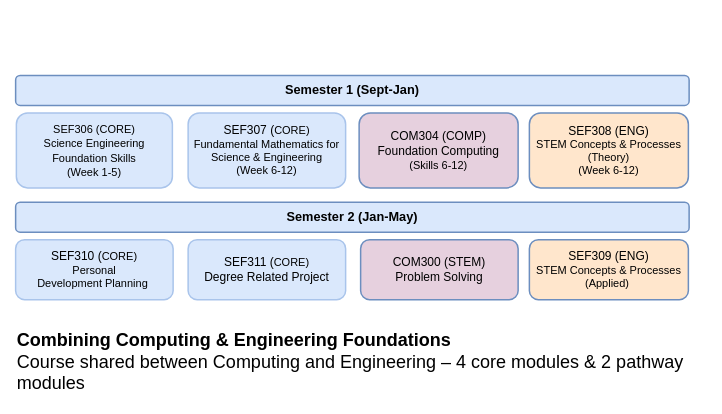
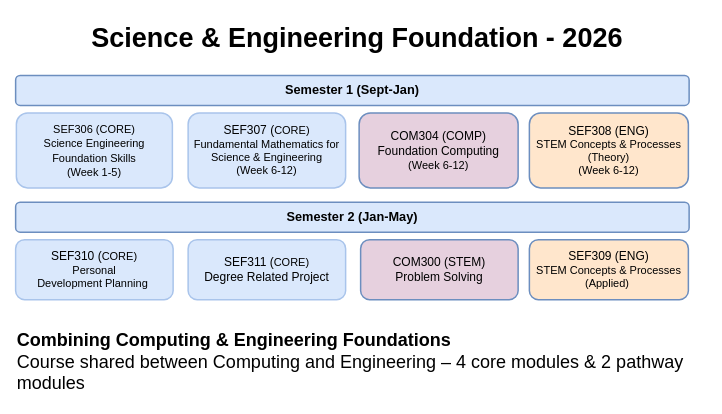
node "Science & Engineering Foundation - 2026": added
node "COM304 (COMP) Foundation Computing (Skills 6-12)": label "COM304 (COMP) Foundation Computing (Skills 6-12)" -> "COM304 (COMP) Foundation Computing (Week 6-12)"
